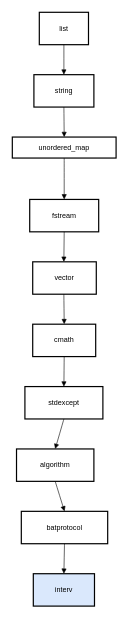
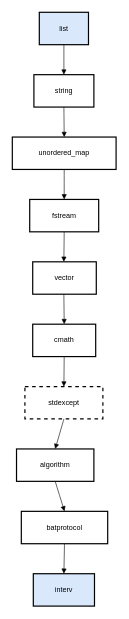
node "list": fillcolor #ffffff -> #dae8fc
node "unordered_map": size 104x21 -> 104x32
node "stdexcept": style solid -> dashed
